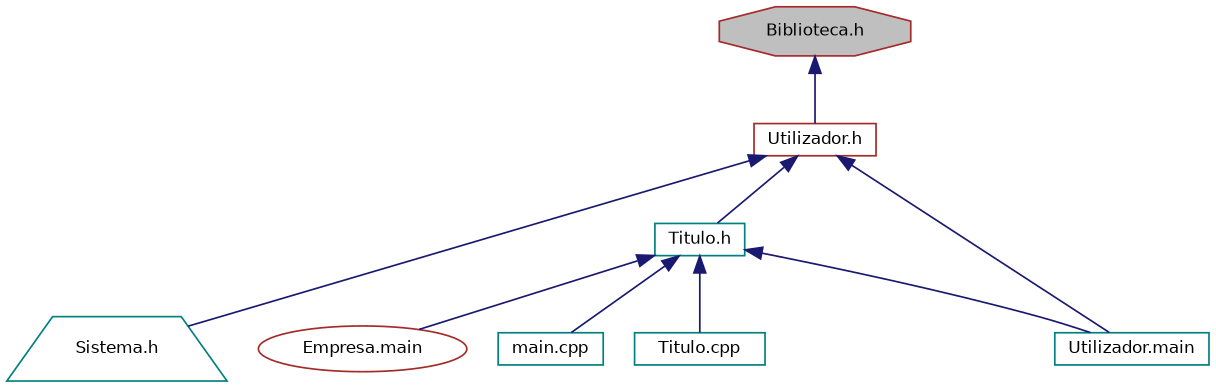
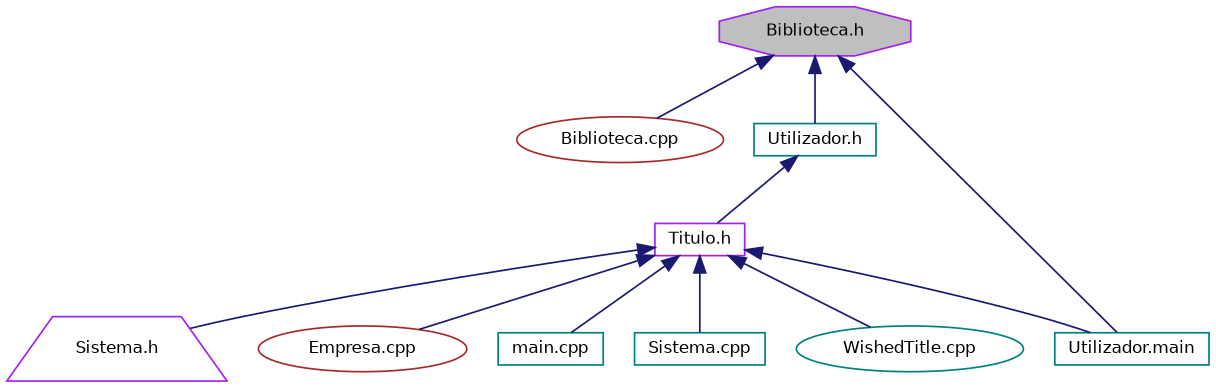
node "Biblioteca.h": color brown -> purple
node "Biblioteca.cpp": added
node "Utilizador.h": color brown -> teal
node "Titulo.h": color teal -> purple
edge "Sistema.h" -> "Utilizador.h": now "Sistema.h" -> "Titulo.h"
edge "Utilizador.main" -> "Utilizador.h": now "Utilizador.main" -> "Biblioteca.h"
node "Sistema.h": color teal -> purple
node "Empresa.main": label "Empresa.main" -> "Empresa.cpp"
node "Titulo.cpp": label "Titulo.cpp" -> "Sistema.cpp"
node "WishedTitle.cpp": added
